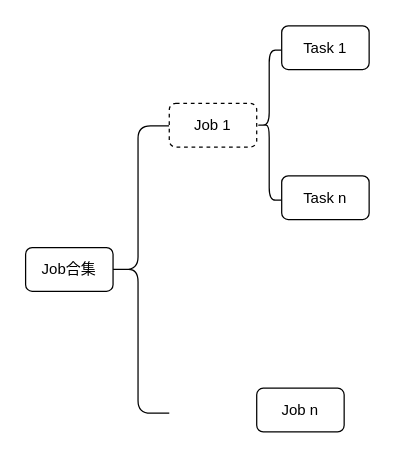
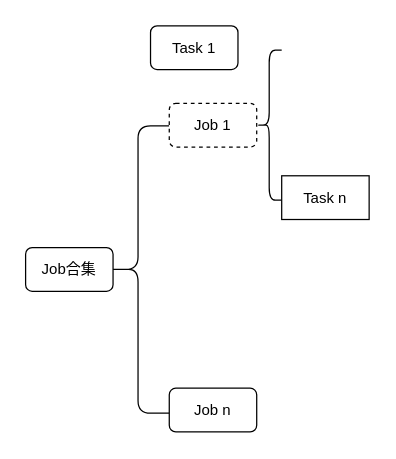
node "Task 1": moved (326, 48) -> (194, 48)
node "Task n": shape rounded rectangle -> rectangle
node "Job n": moved (301, 410) -> (213, 410)
